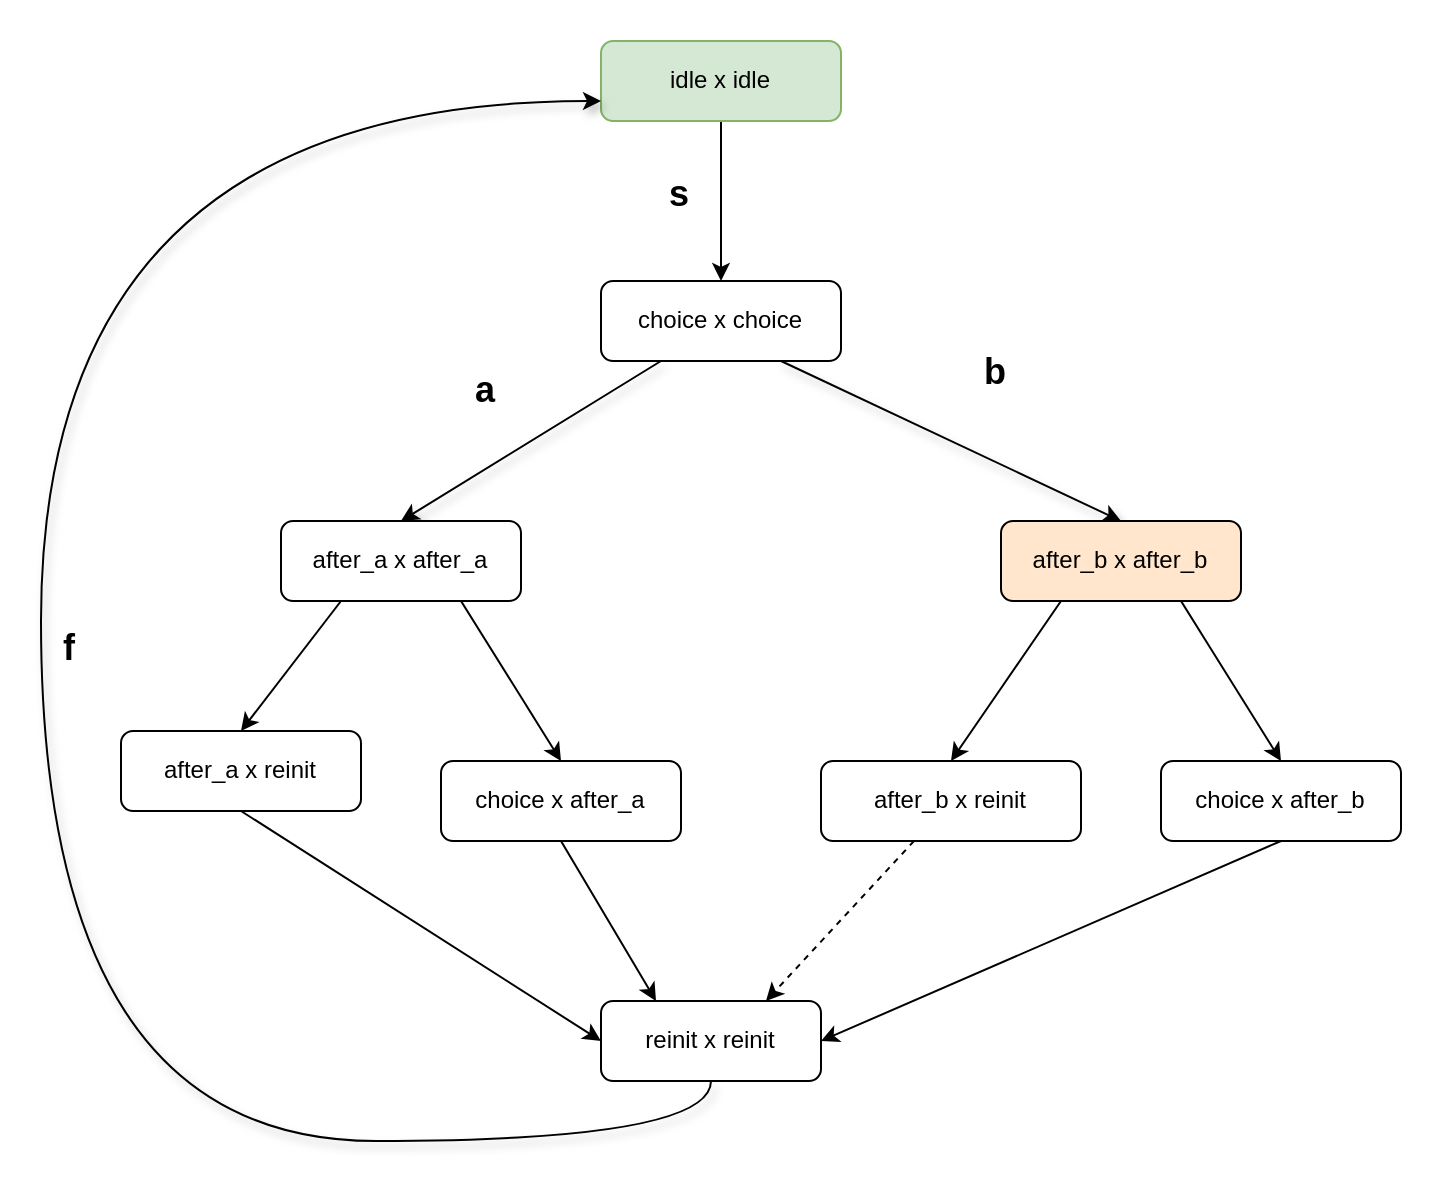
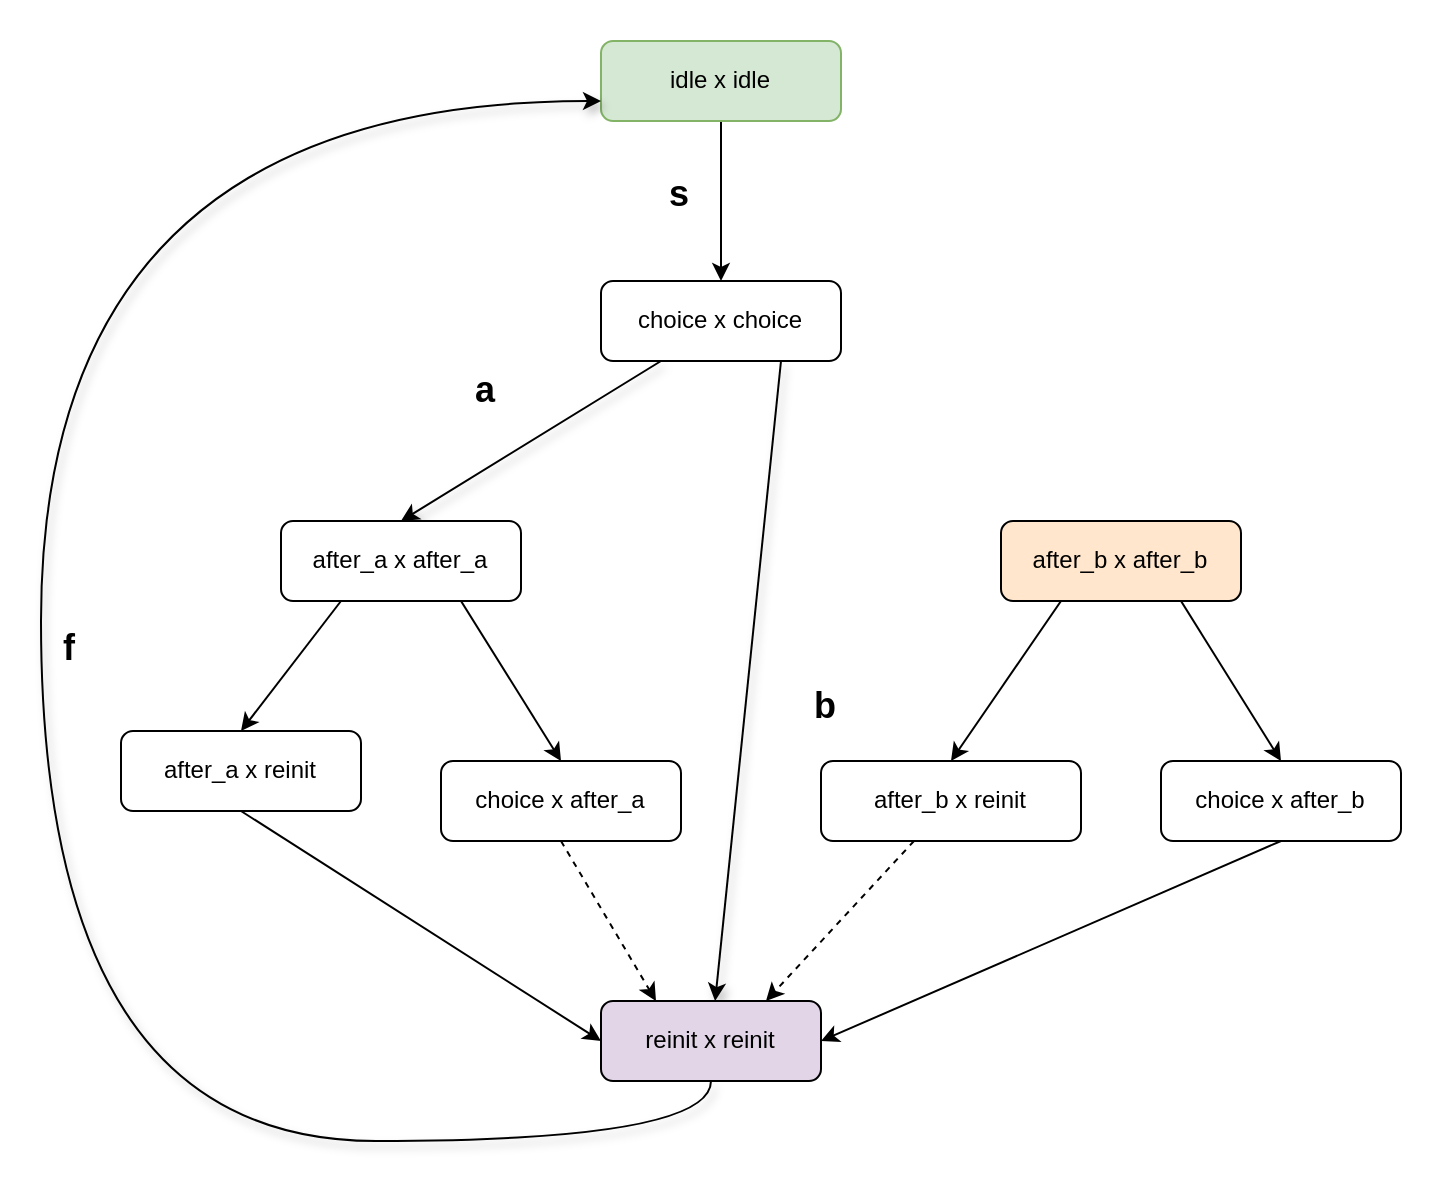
edge "choice x choice" -> "after_b x after_b": now "choice x choice" -> "reinit x reinit"
edge "choice x after_a" -> "reinit x reinit": style solid -> dashed
node "reinit x reinit": fillcolor #ffffff -> #e1d5e7
